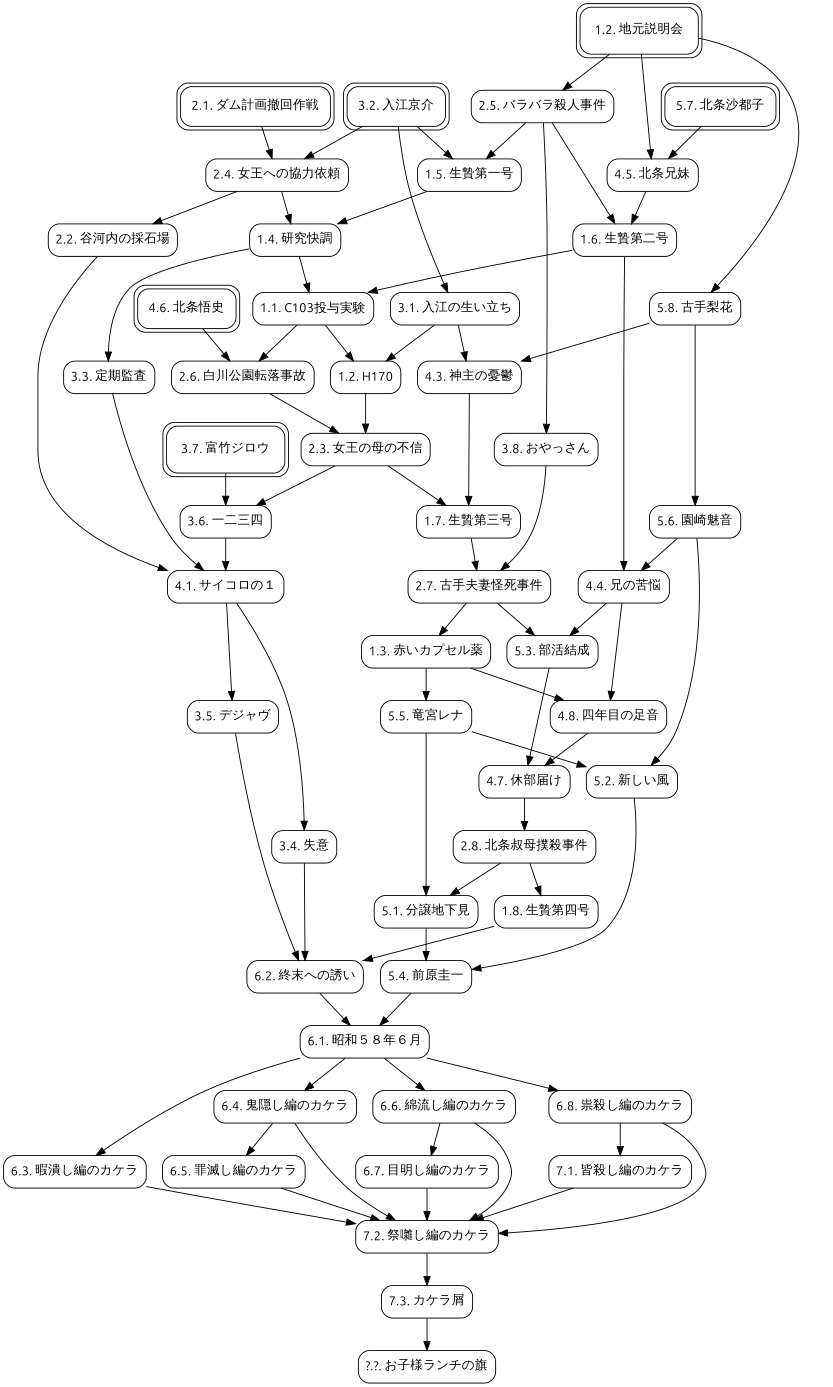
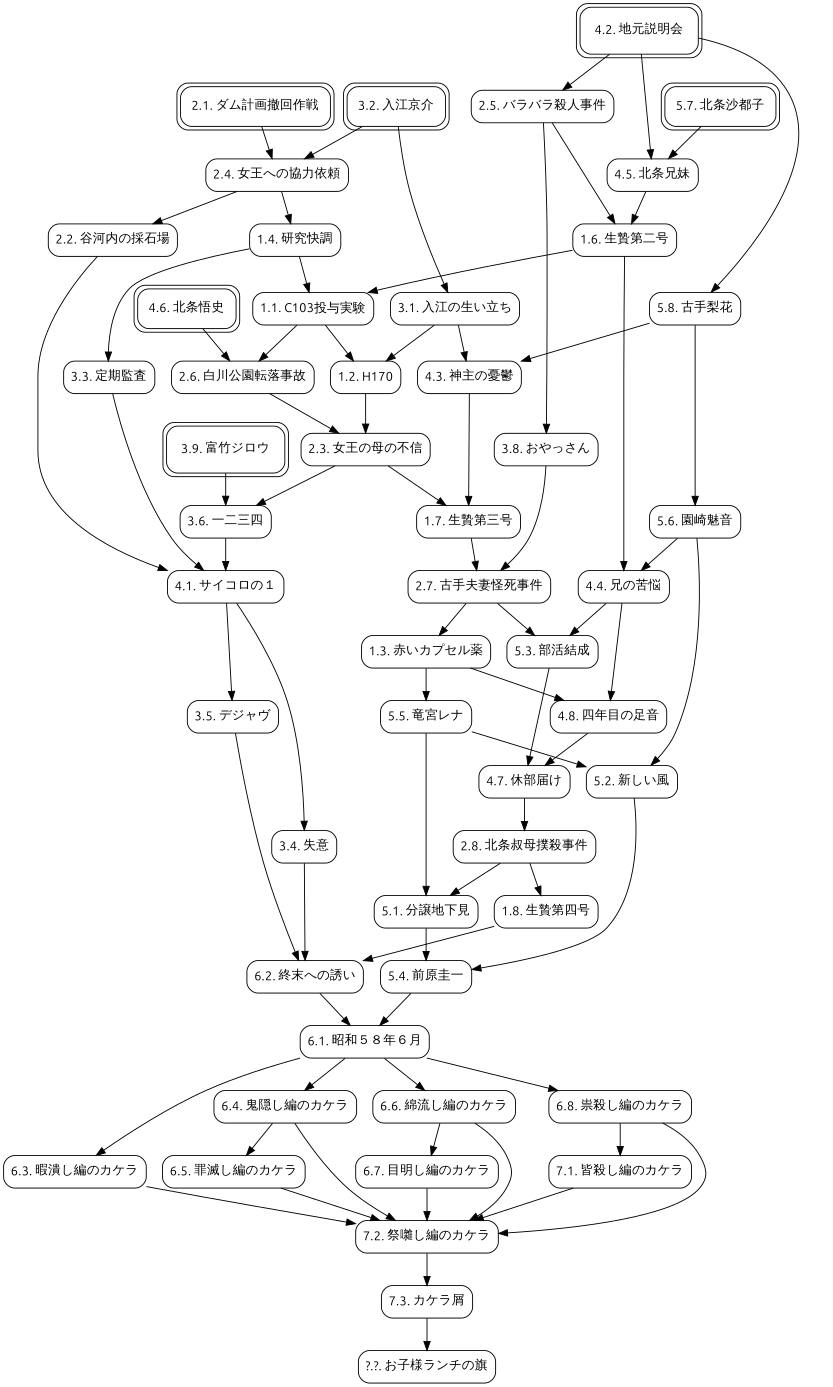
node "1.2. 地元説明会": label "1.2. 地元説明会" -> "4.2. 地元説明会"
node "1.5. 生贄第一号": removed
node "3.7. 富竹ジロウ": label "3.7. 富竹ジロウ" -> "3.9. 富竹ジロウ"
